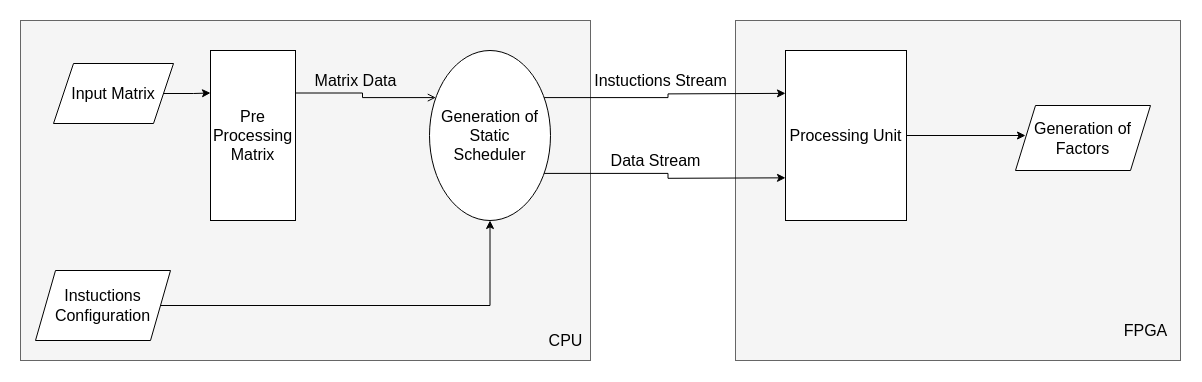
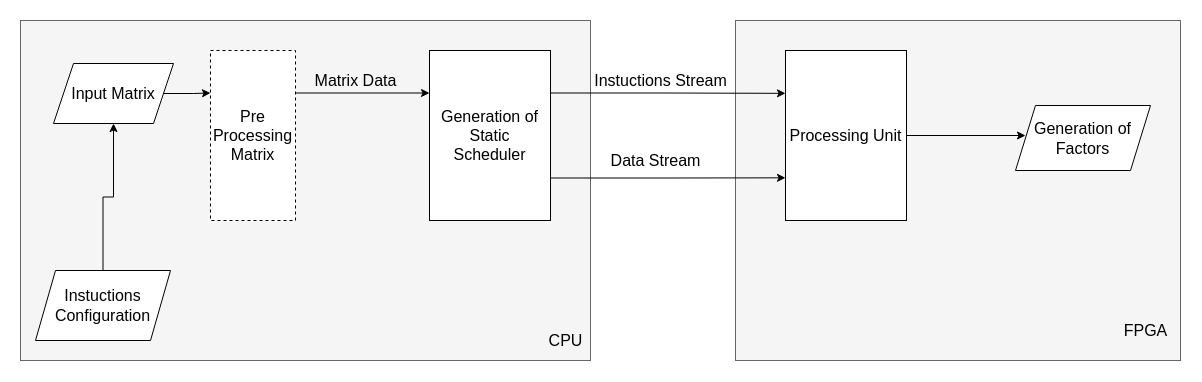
edge "Pre ProcessingMatrix" -> "Generation ofStaticScheduler": arrowhead open -> classic
node "Pre ProcessingMatrix": style solid -> dashed
node "Generation ofStaticScheduler": shape ellipse -> rectangle
edge "InstuctionsConfiguration" -> "Generation ofStaticScheduler": now "InstuctionsConfiguration" -> "Input Matrix"
